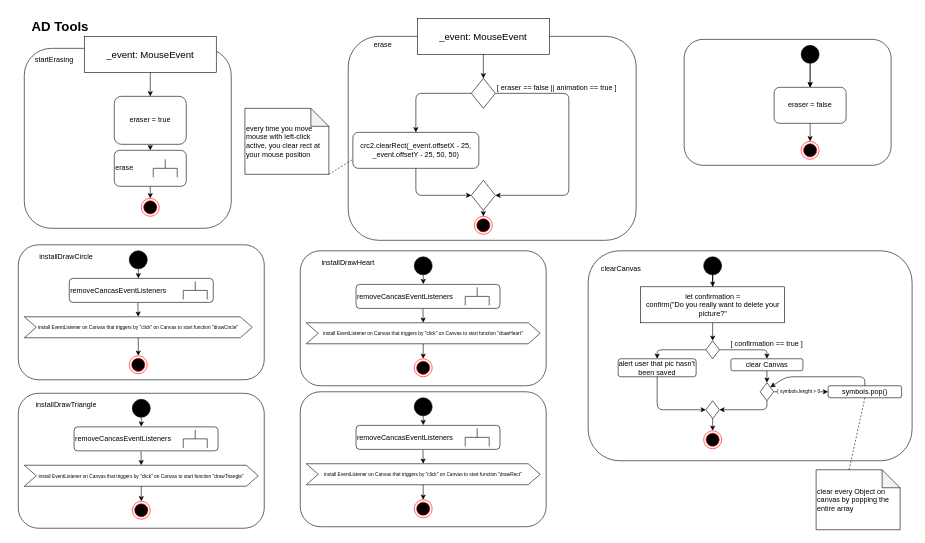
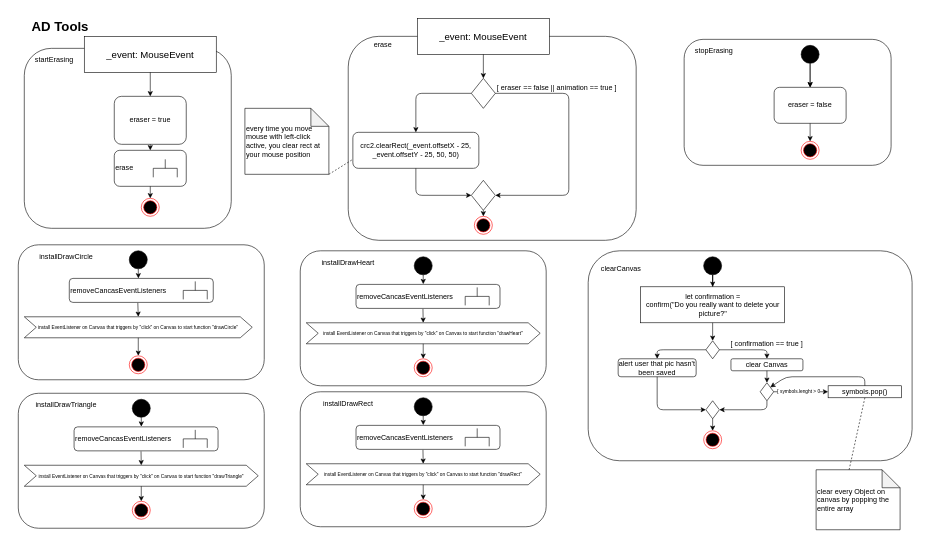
node "stopErasing": added
node "symbols.pop()": shape rounded rectangle -> rectangle
node "installDrawRect": added
